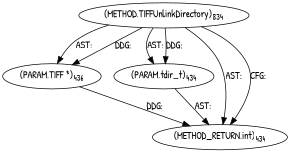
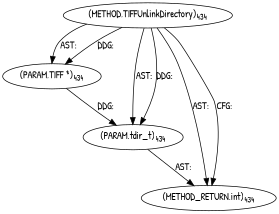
node "(METHOD,TIFFUnlinkDirectory)": text "834" -> "434"
node "(PARAM,TIFF *)": text "436" -> "434"
edge "(PARAM,TIFF *)" -> "(METHOD_RETURN,int)": now "(PARAM,TIFF *)" -> "(PARAM,tdir_t)"
